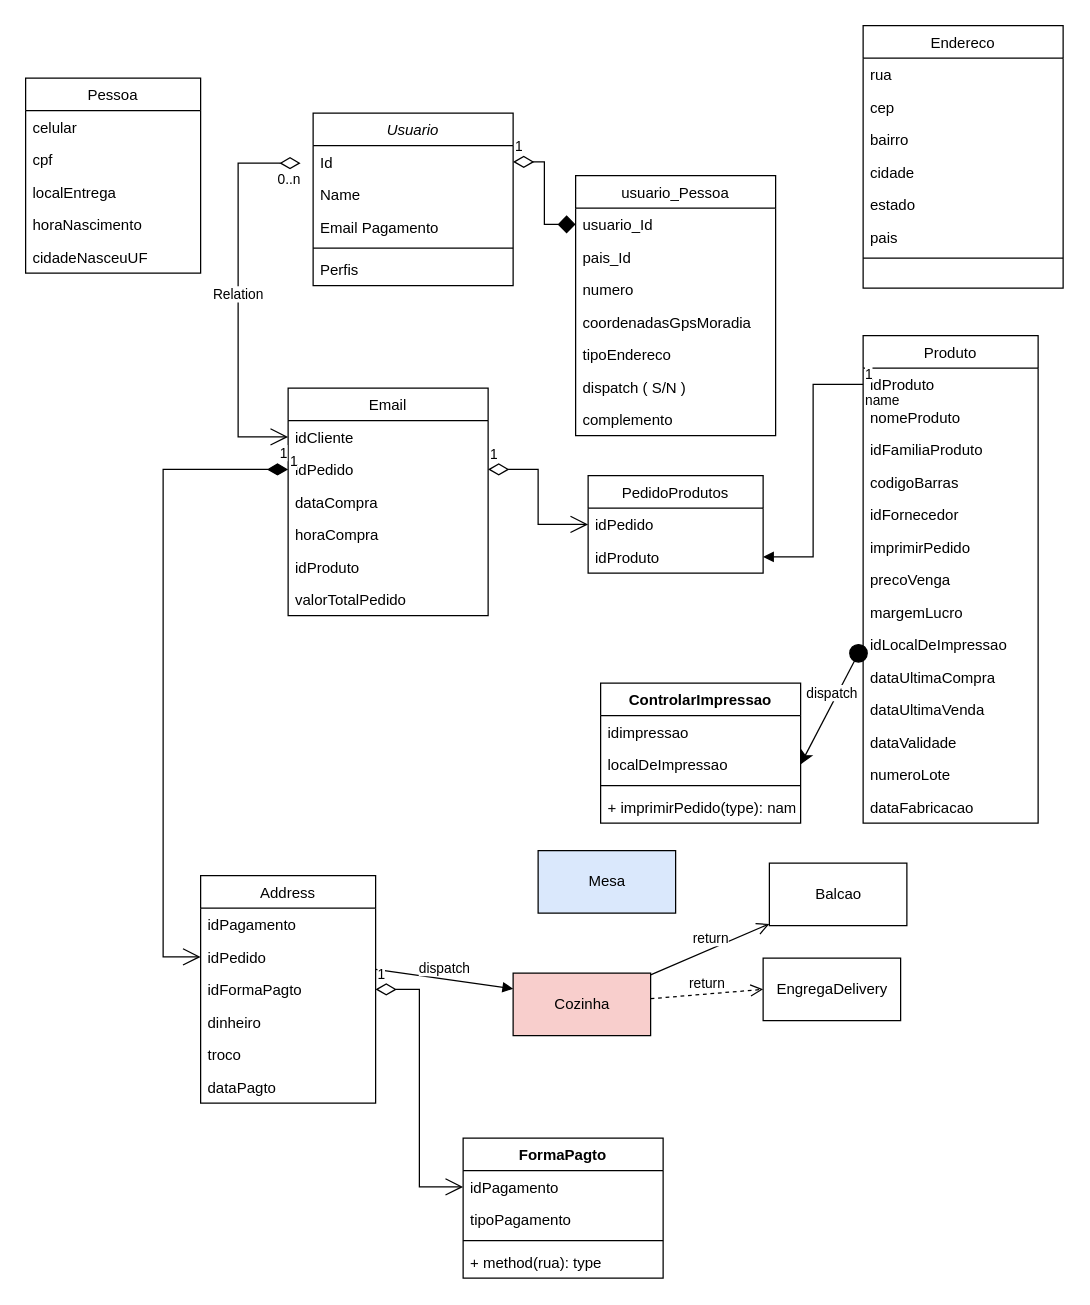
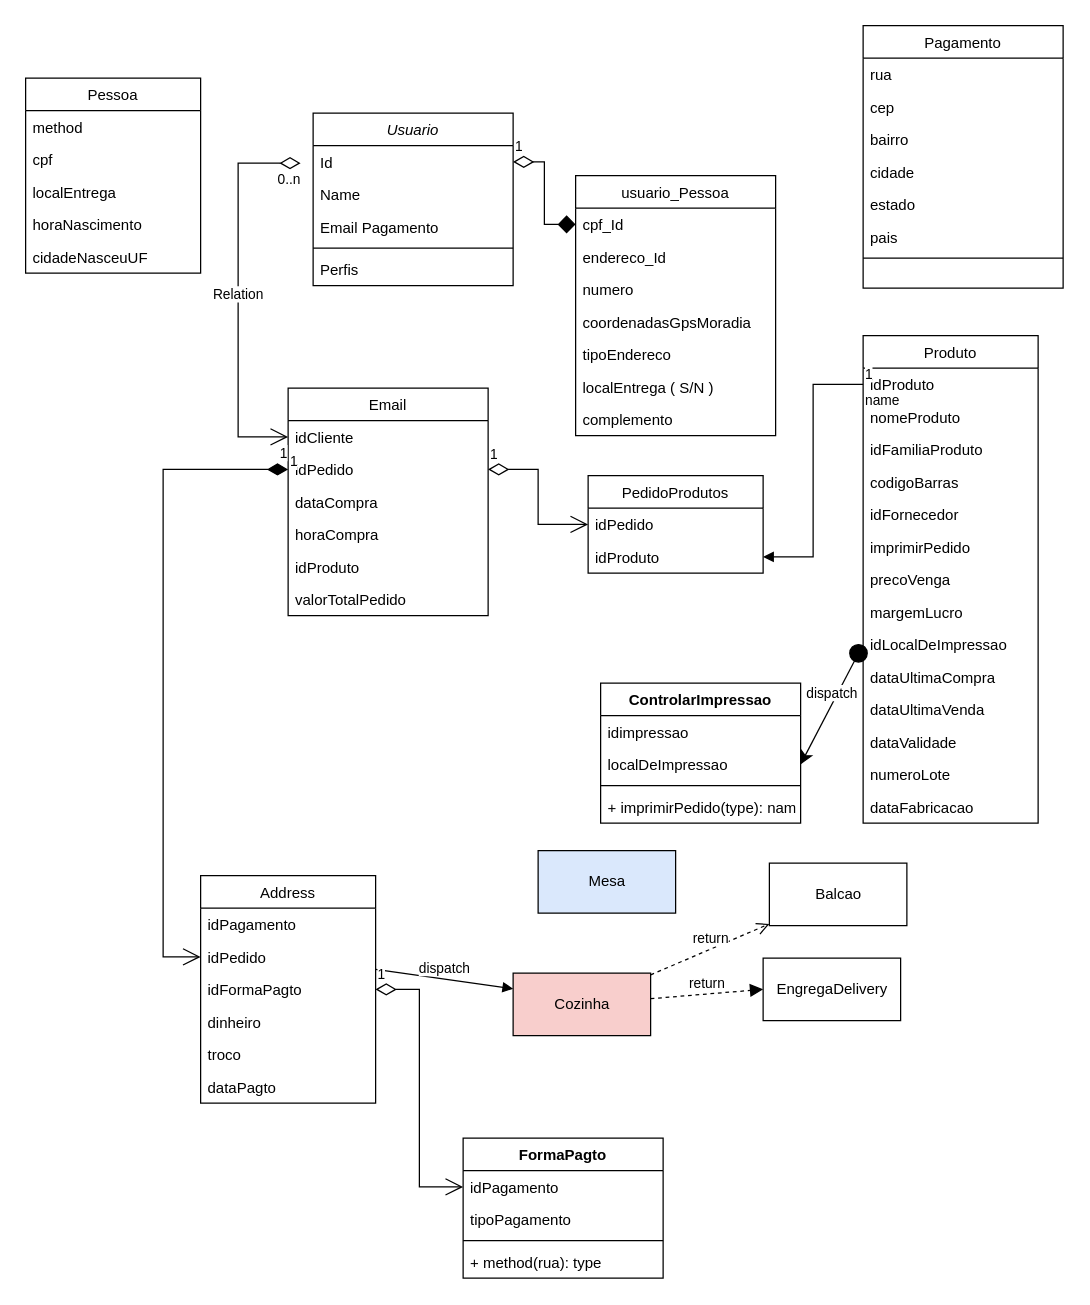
node "Endereco": label "Endereco" -> "Pagamento"
node "celular": label "celular" -> "method"
node "usuario_Id": label "usuario_Id" -> "cpf_Id"
node "pais_Id": label "pais_Id" -> "endereco_Id"
node "dispatch ( S/N )": label "dispatch ( S/N )" -> "localEntrega ( S/N )"
edge "Cozinha" -> "Balcao": style solid -> dashed
edge "Cozinha" -> "EngregaDelivery": arrowhead open -> block
